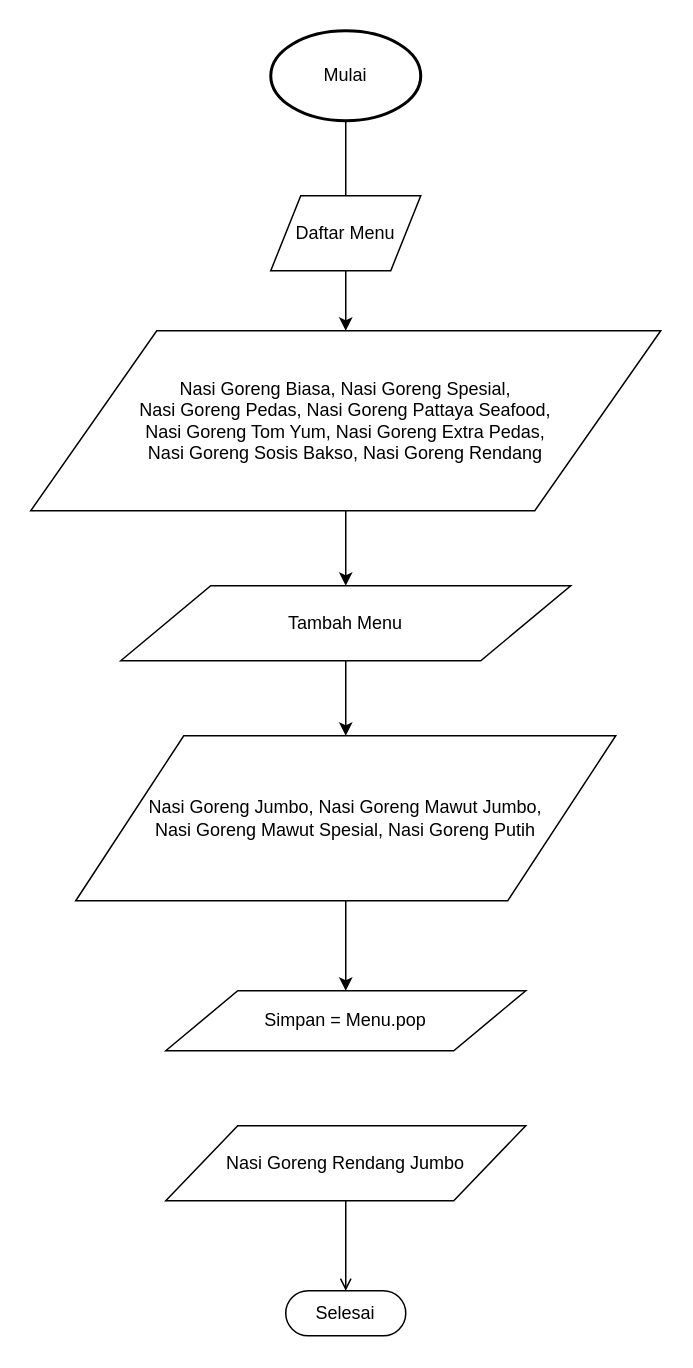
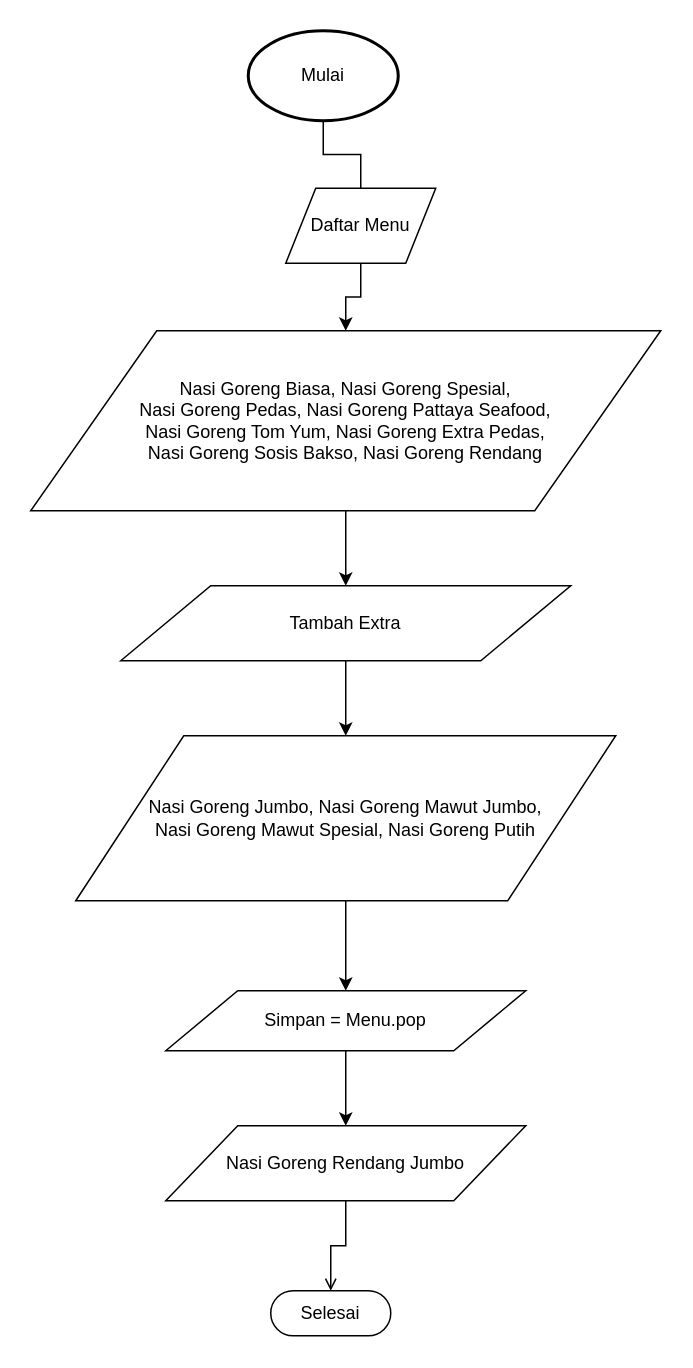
node "Mulai": moved (346, 76) -> (323, 76)
node "Daftar Menu": moved (346, 233) -> (361, 226)
node "Tambah Menu": label "Tambah Menu" -> "Tambah Extra"
edge "Simpan = Menu.pop" -> "Nasi Goreng Rendang Jumbo": added
node "Selesai": moved (346, 1313) -> (331, 1313)
